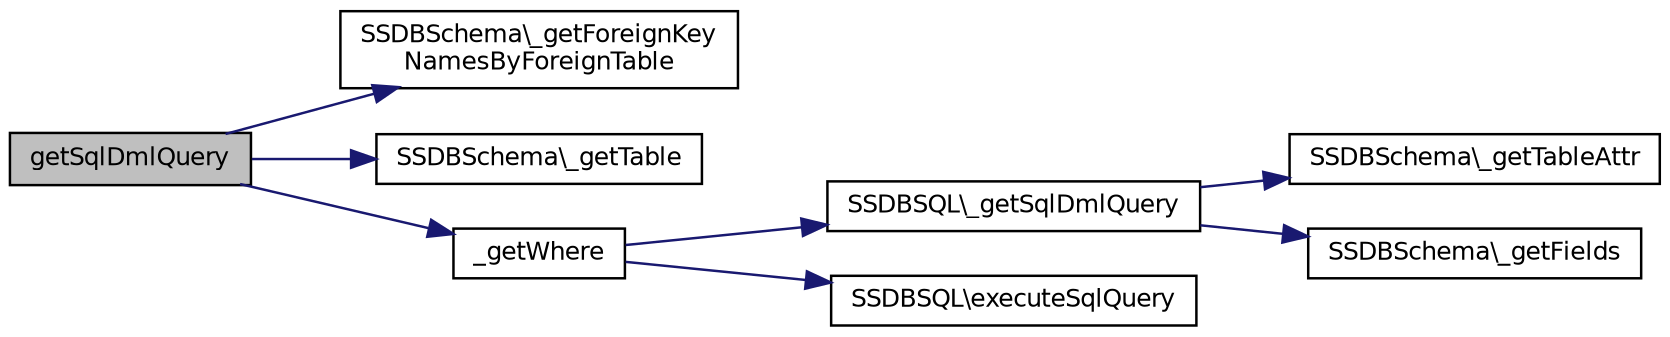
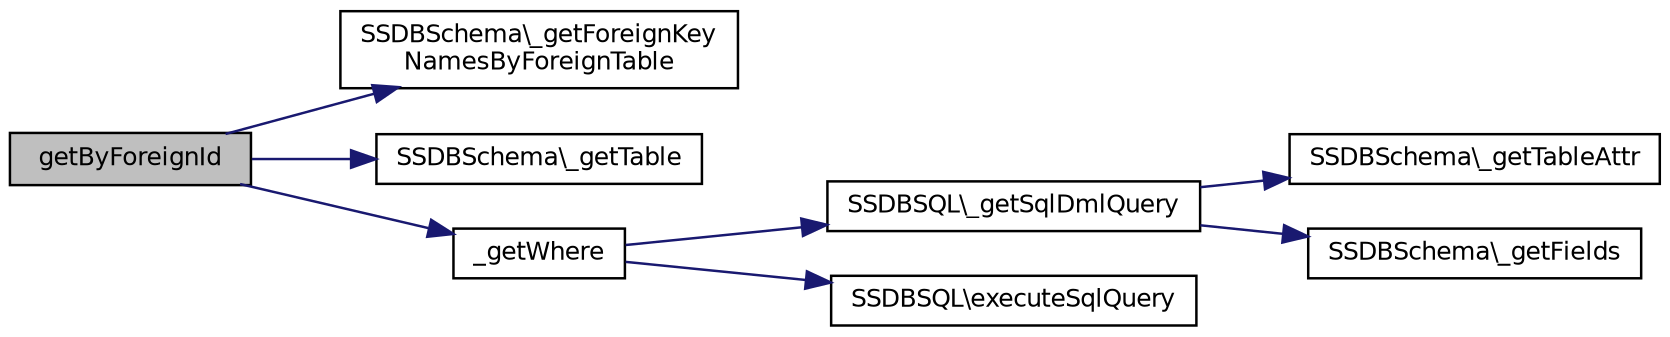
node "getSqlDmlQuery": label "getSqlDmlQuery" -> "getByForeignId"
